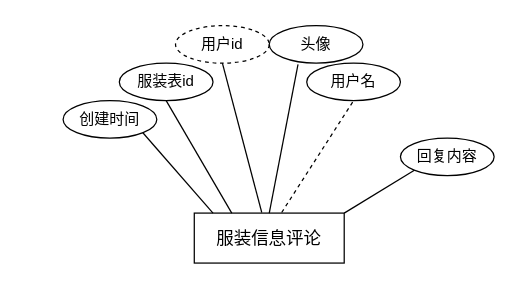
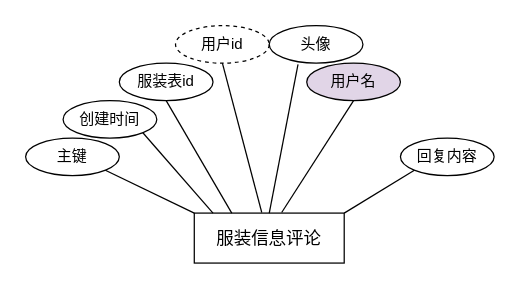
node "用户名": fillcolor #ffffff -> #e1d5e7
edge "用户名" -- "服装信息评论": style dashed -> solid
node "主键": added
edge "主键" -- "服装信息评论": added
